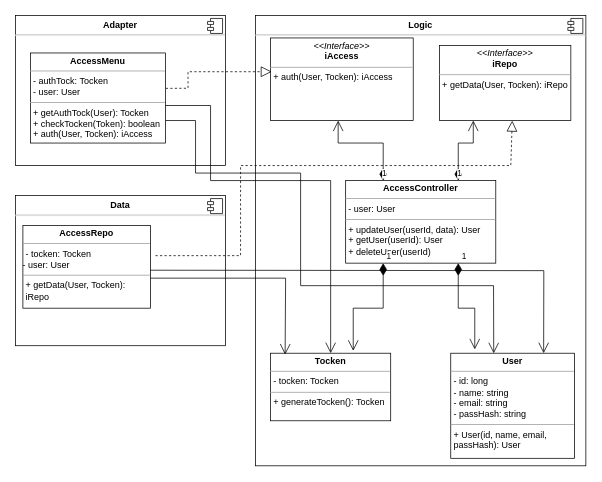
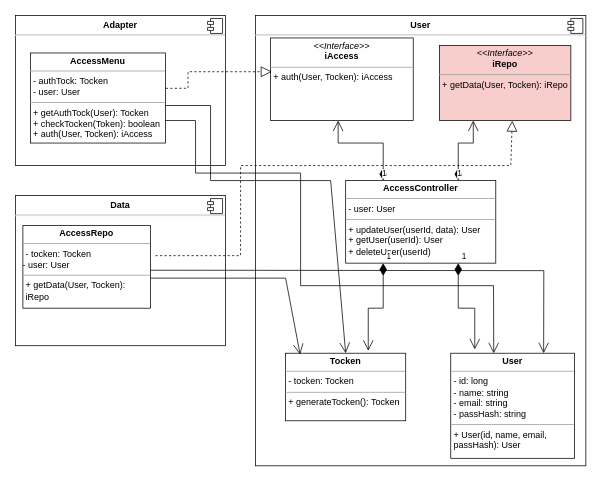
node "Logic": label "Logic" -> "User"
node "<<Interface>> iRepo + getData(User, Tocken): iRepo": fillcolor #ffffff -> #f8cecc
node "Tocken - tocken: Tocken + generateTocken(): Tocken": moved (330, 387) -> (345, 387)
